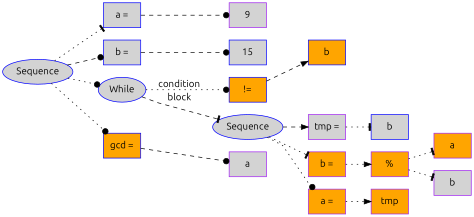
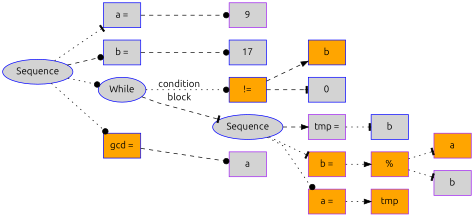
node "15": label "15" -> "17"
node "0": added
